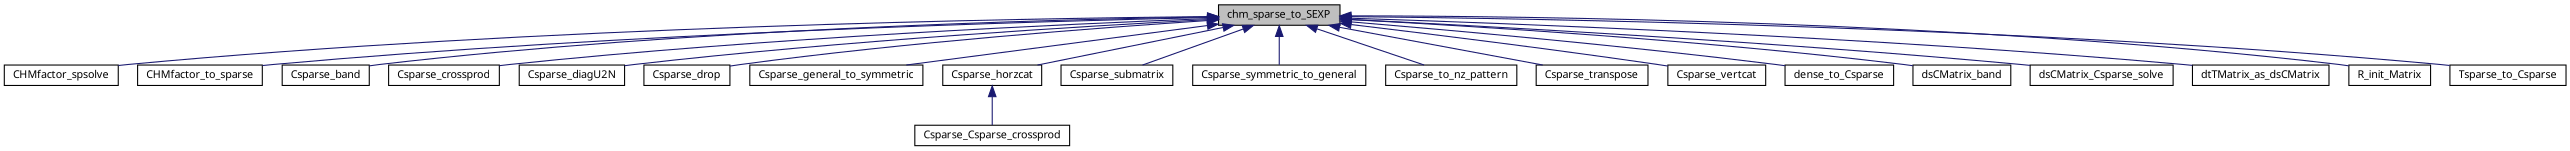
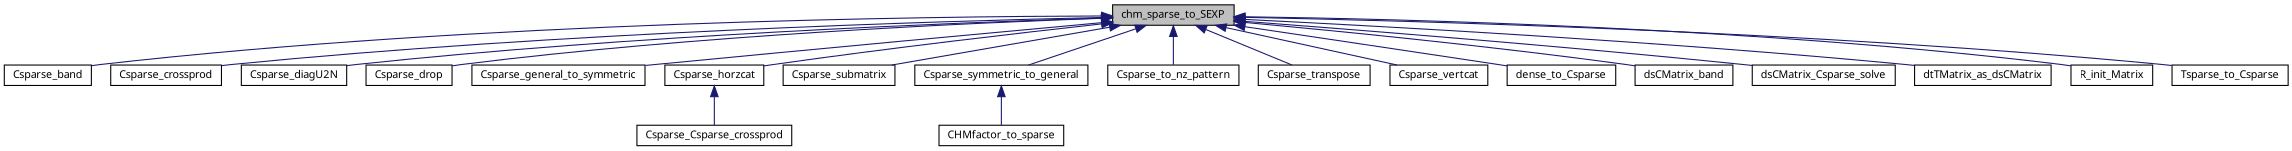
edge "CHMfactor_to_sparse" -> "chm_sparse_to_SEXP": now "CHMfactor_to_sparse" -> "Csparse_symmetric_to_general"
node "CHMfactor_spsolve": removed
